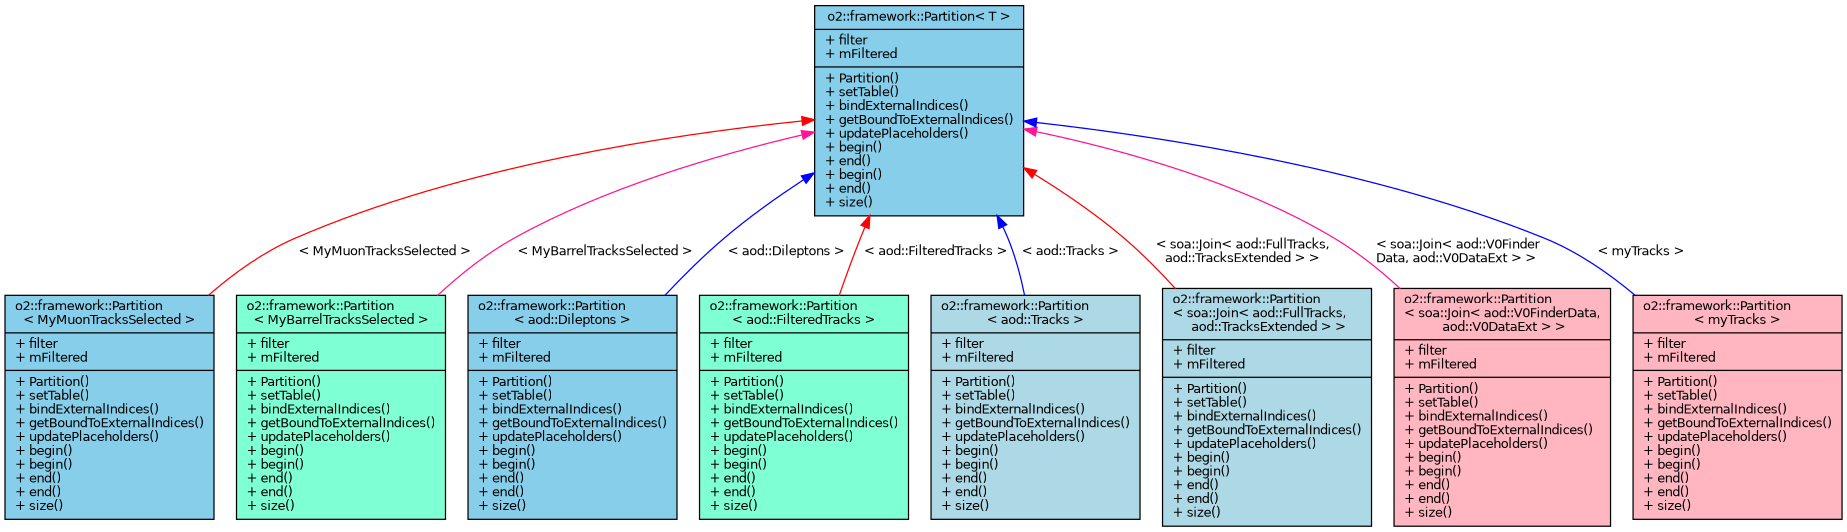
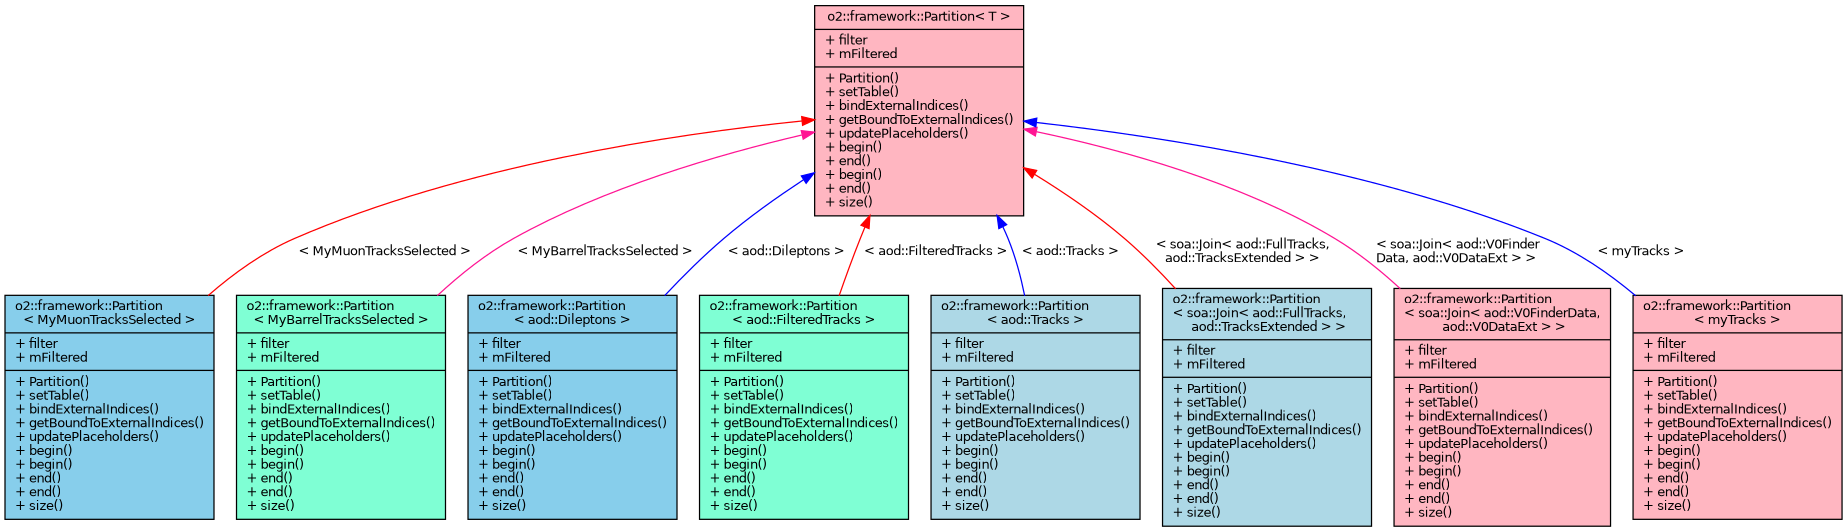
node "o2::framework::Partition< T >": fillcolor skyblue -> lightpink
